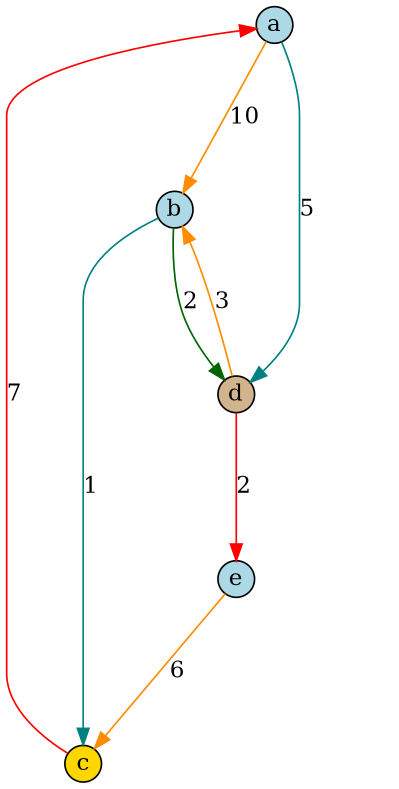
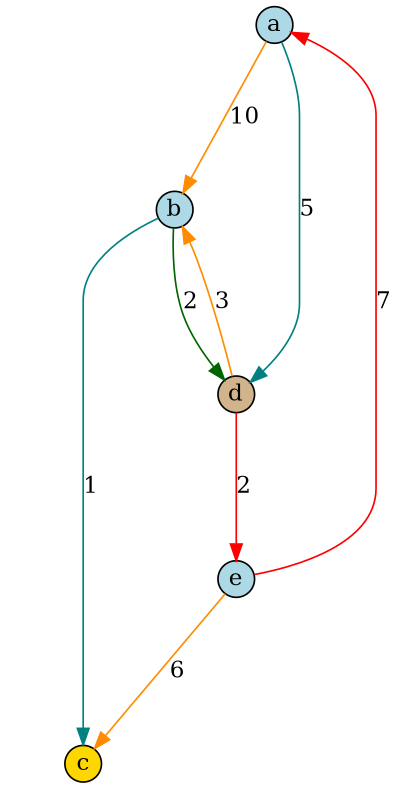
edge "c" -> "a": now "e" -> "a"
